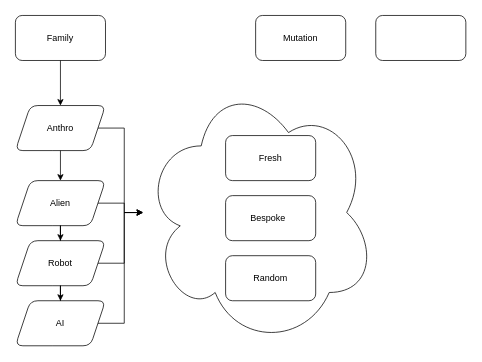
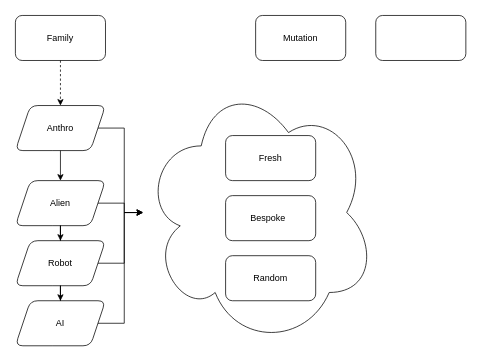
edge "Family" -> "Anthro": style solid -> dashed
